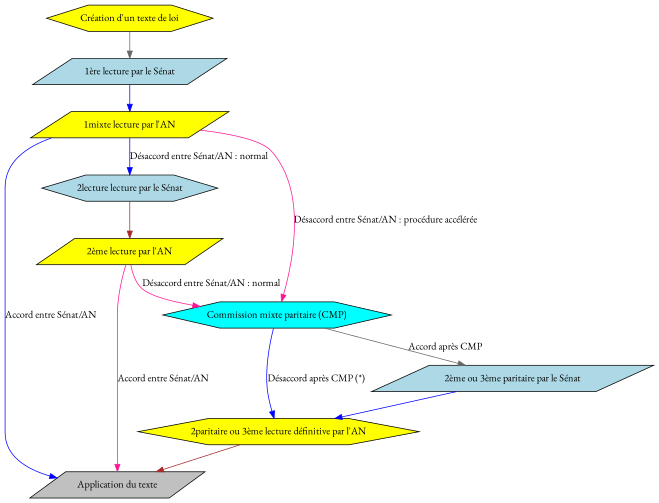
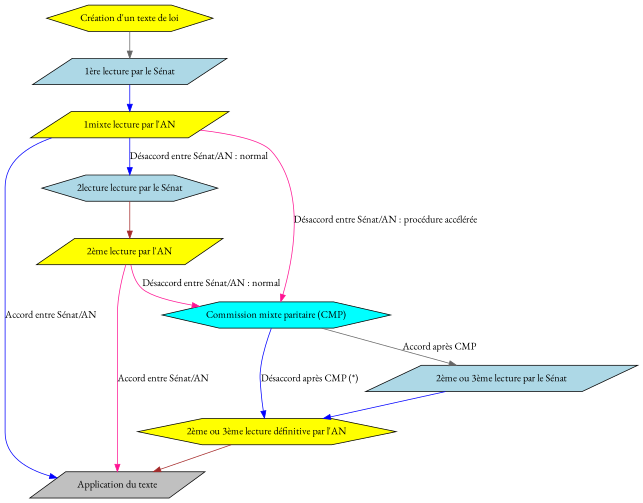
node "2ème ou 3ème paritaire par le Sénat": label "2ème ou 3ème paritaire par le Sénat" -> "2ème ou 3ème lecture par le Sénat"
node "2paritaire ou 3ème lecture définitive par l'AN": label "2paritaire ou 3ème lecture définitive par l'AN" -> "2ème ou 3ème lecture définitive par l'AN"
